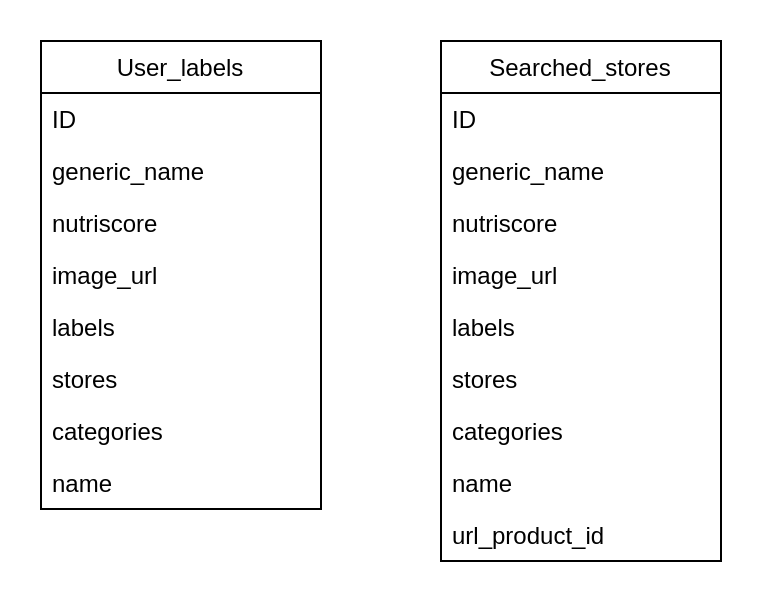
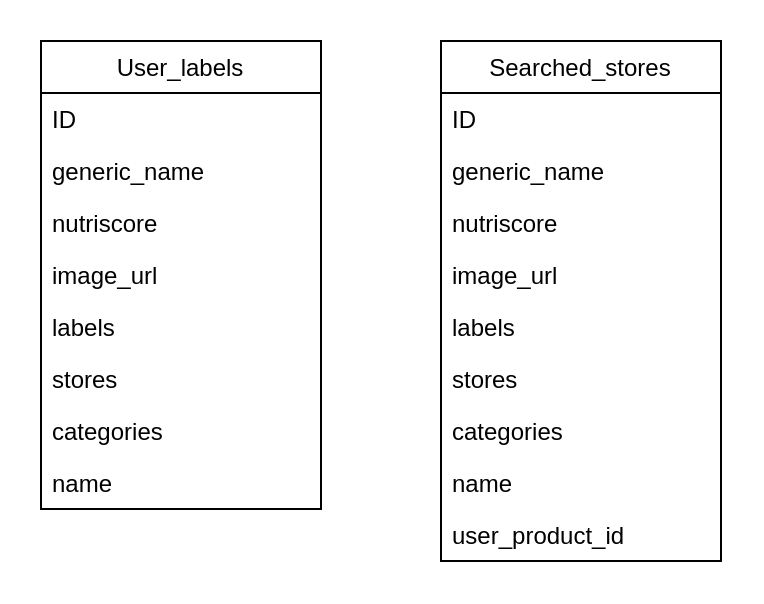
node "url_product_id": label "url_product_id" -> "user_product_id"
